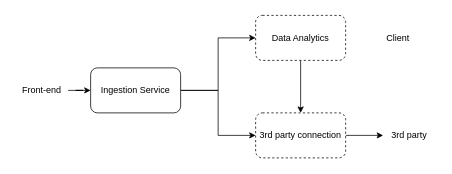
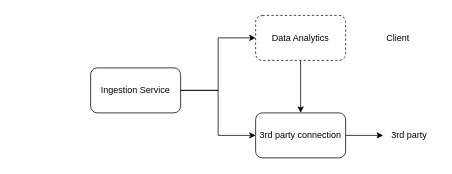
node "Front-end": removed
edge "Front-end" -> "Ingestion Service": removed
node "3rd party connection": style dashed -> solid
